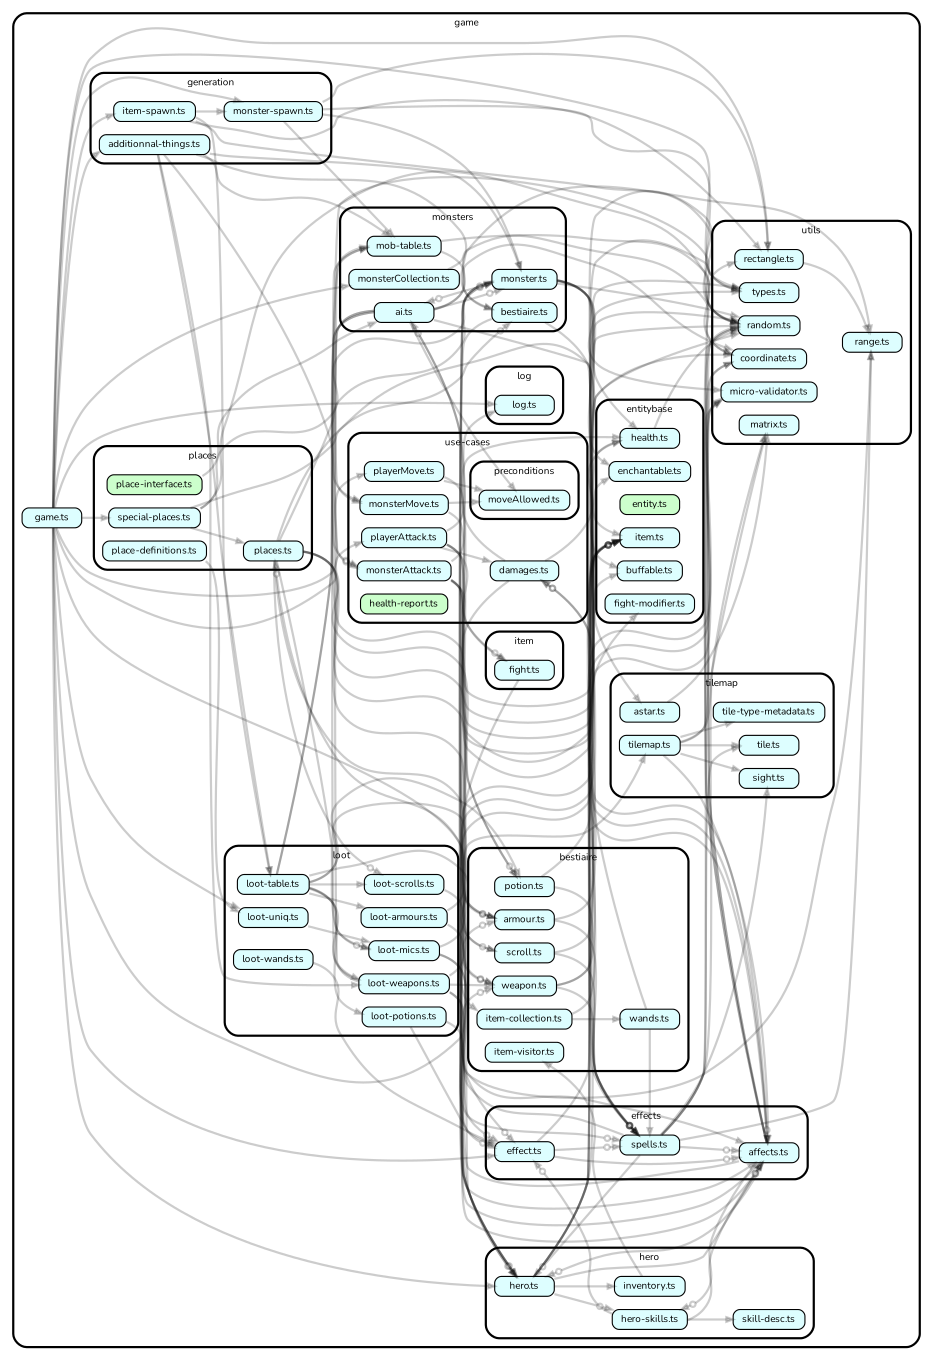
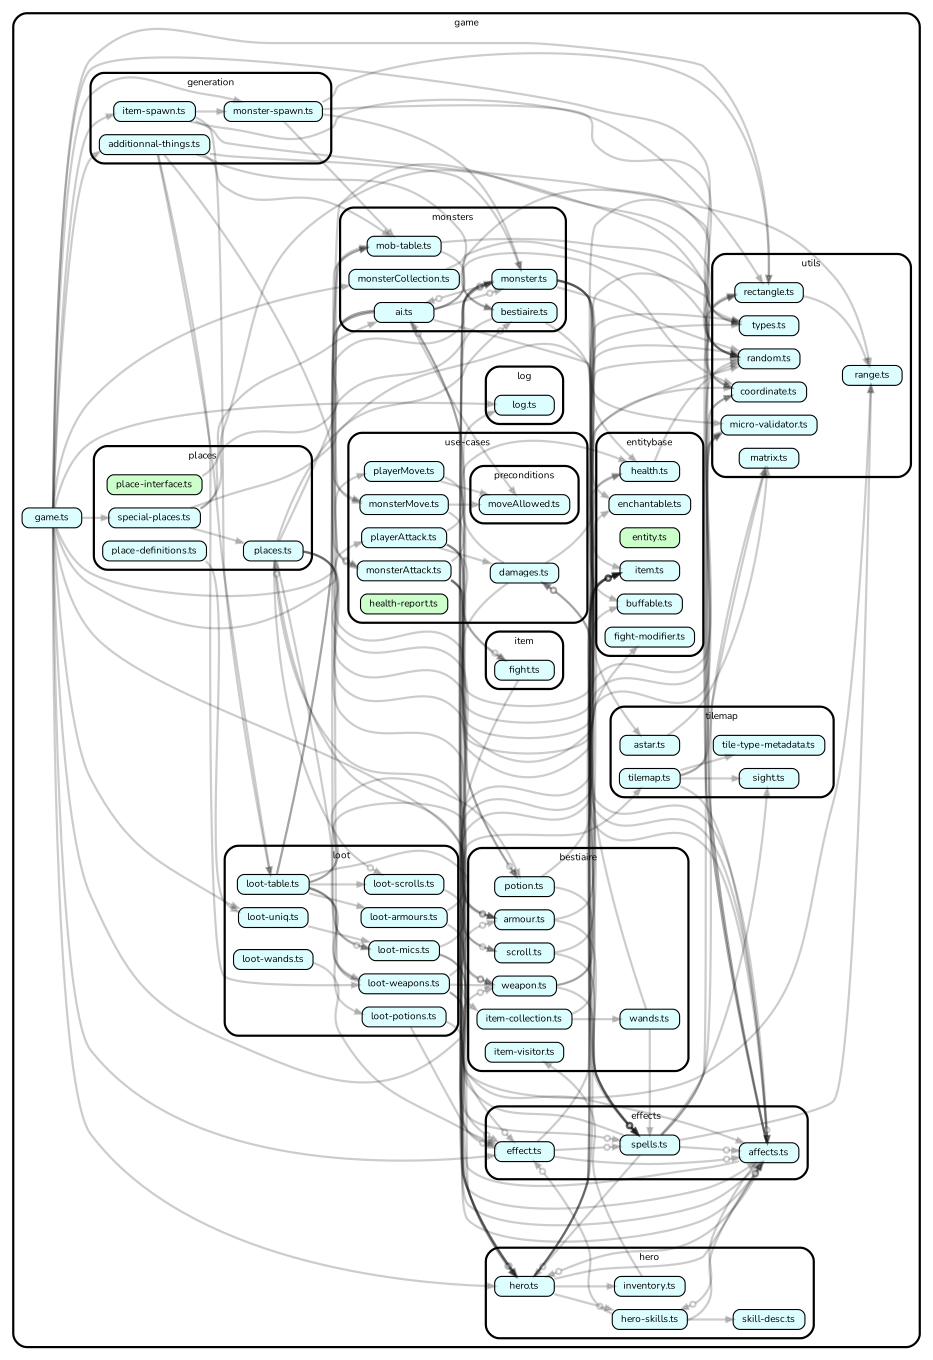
edge "affects.ts" -> "random.ts": now "affects.ts" -> "rectangle.ts"
node "tile.ts": removed
